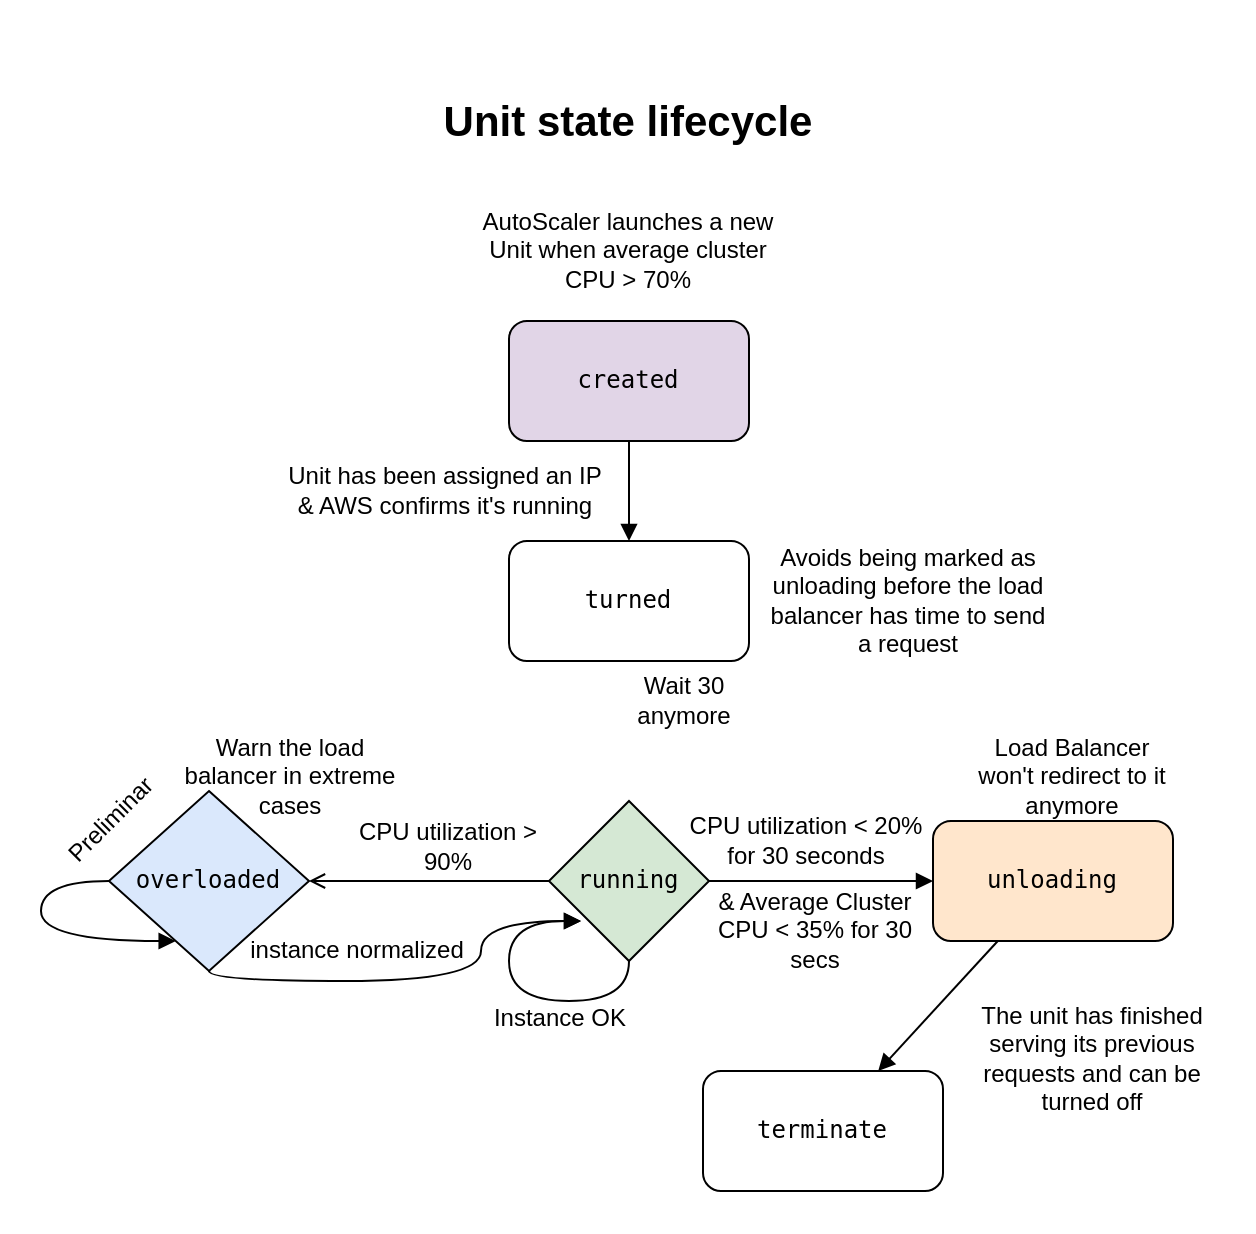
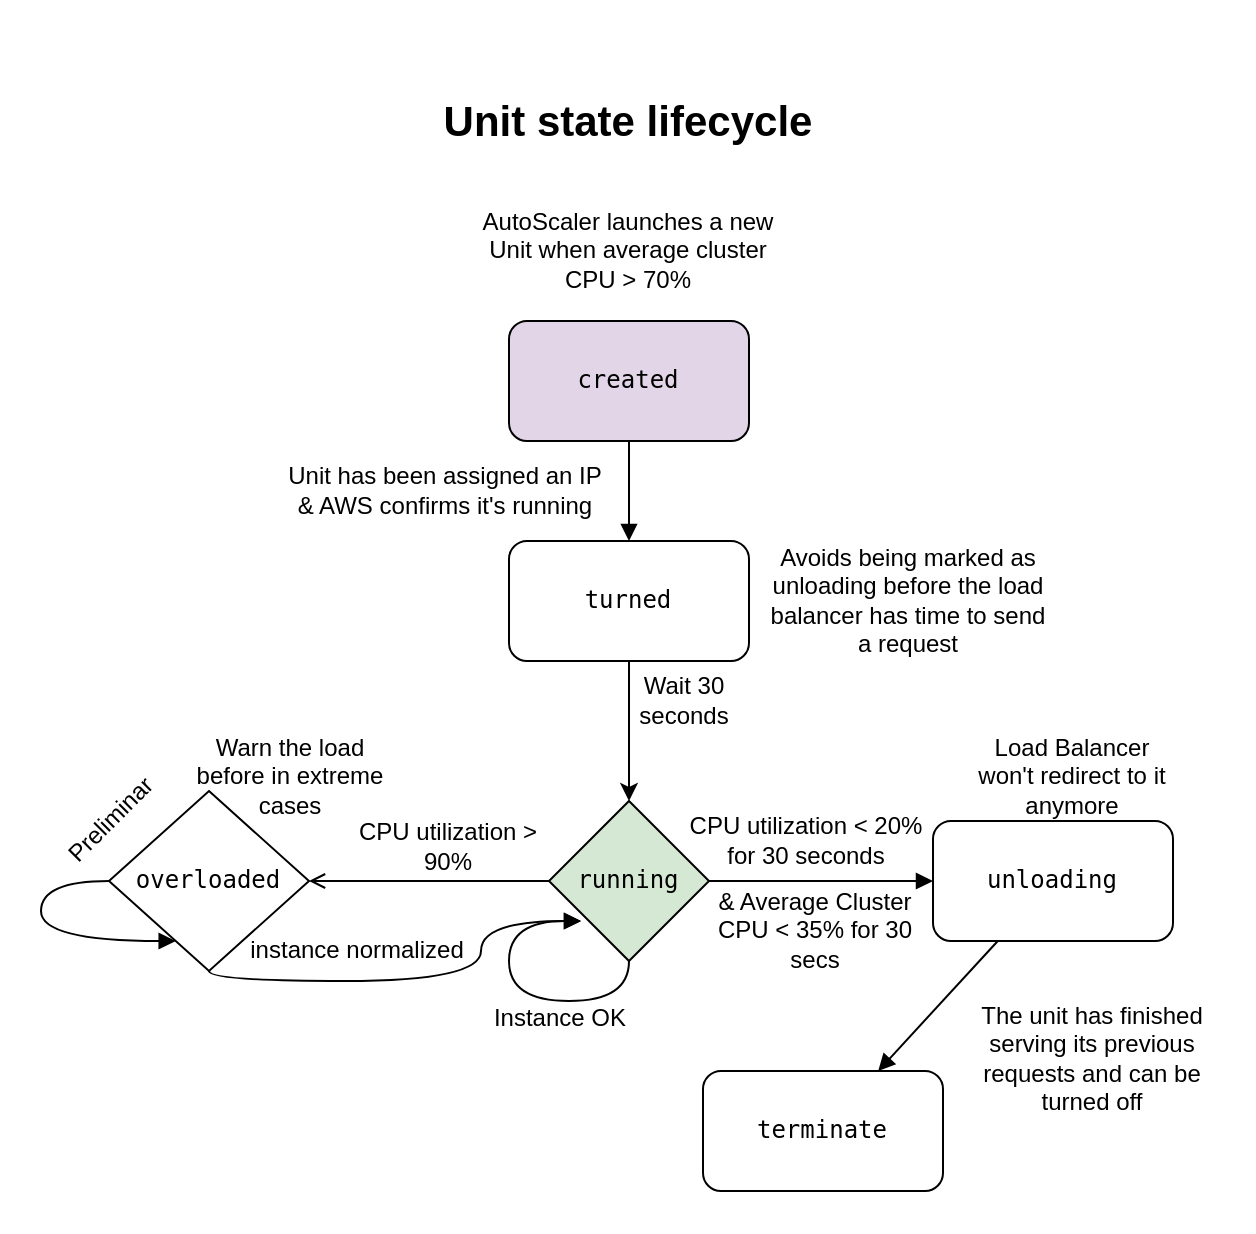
node "Wait 30 anymore": label "Wait 30 anymore" -> "Wait 30 seconds"
edge "turned" -> "running": added
node "Warn the load balancer in extreme cases": label "Warn the load balancer in extreme cases" -> "Warn the load before in extreme cases"
node "overloaded": fillcolor #dae8fc -> #ffffff
node "unloading": fillcolor #ffe6cc -> #ffffff
